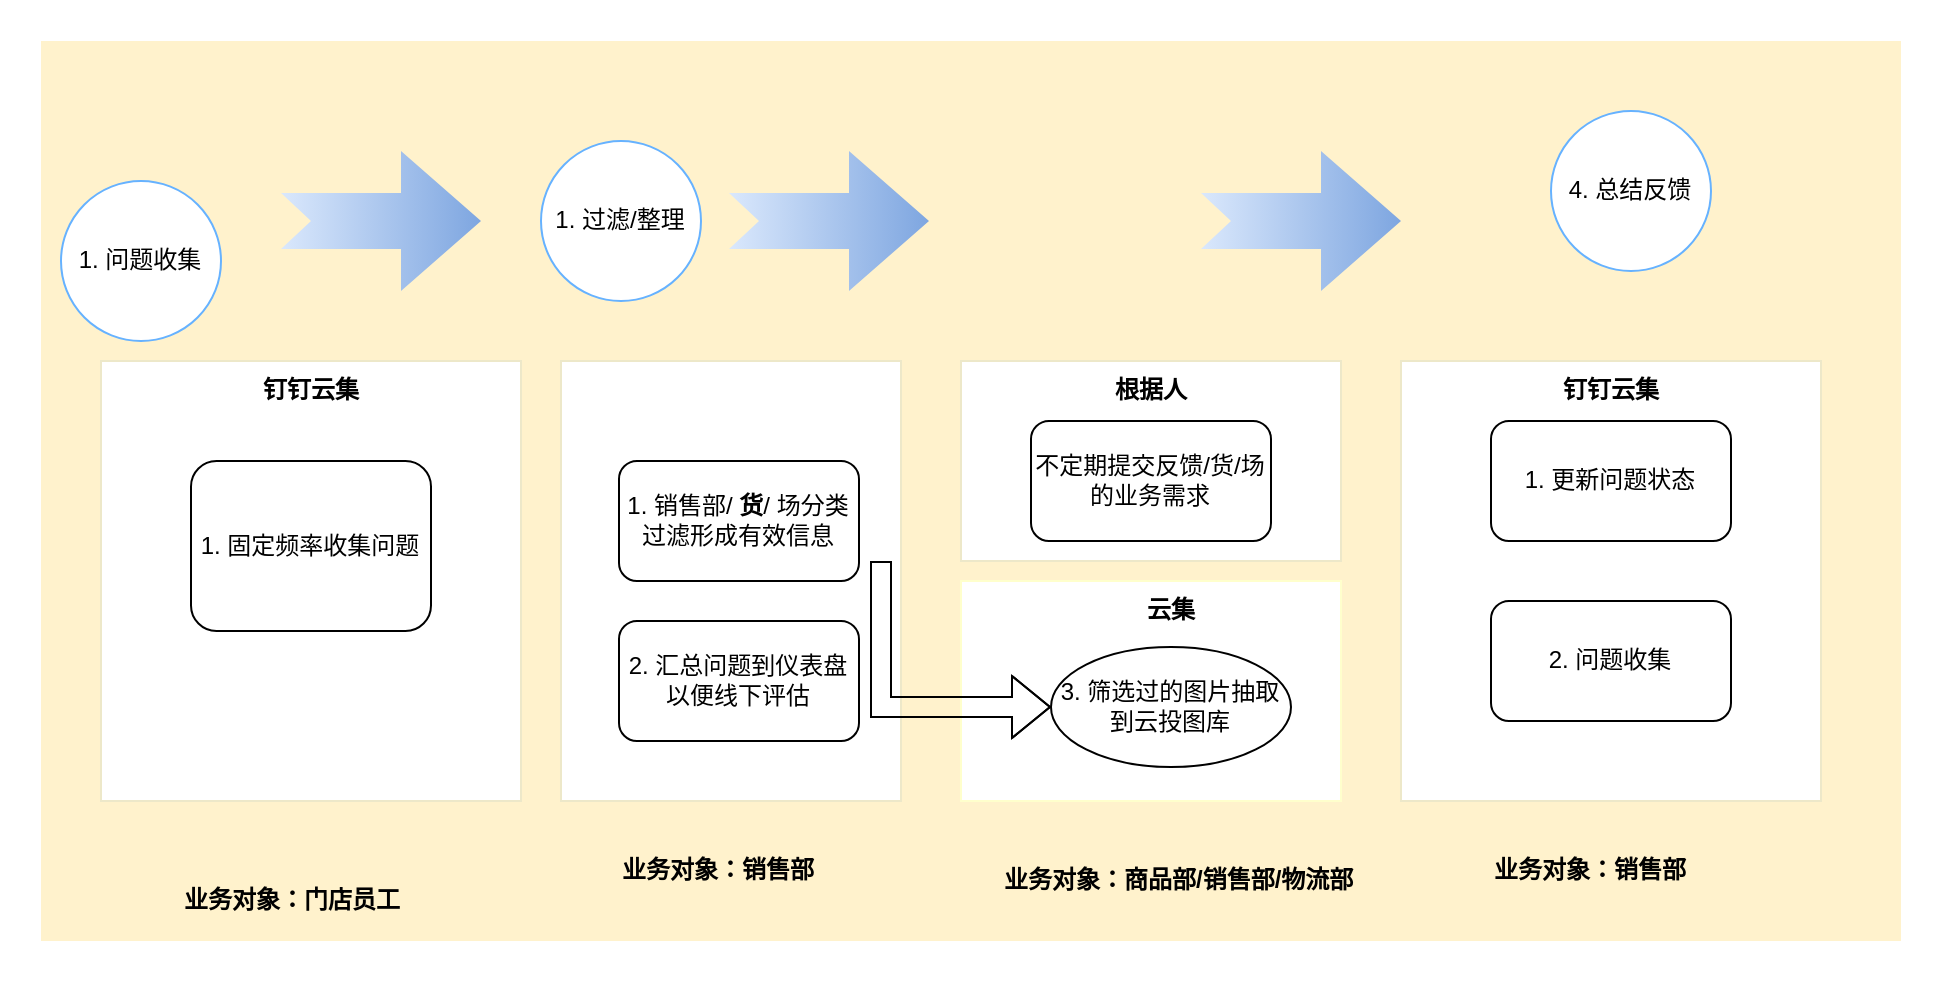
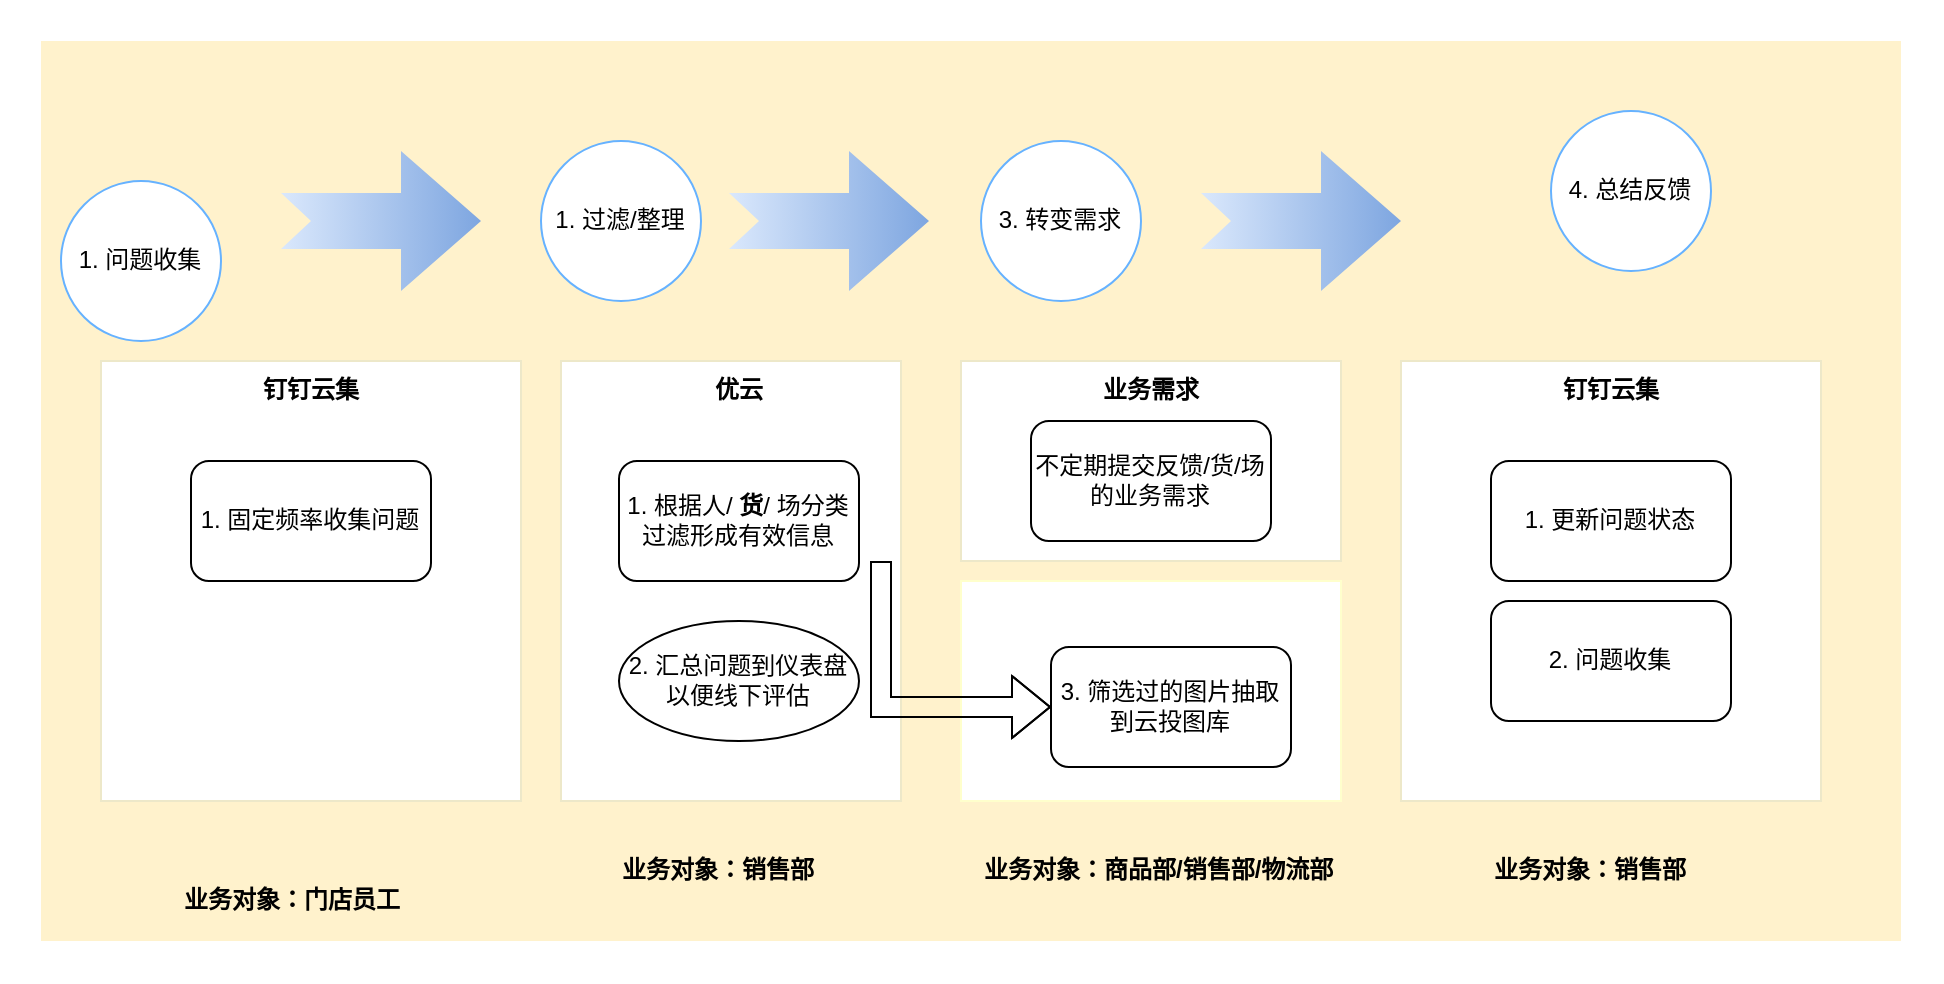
node "3. 转变需求": added
node "优云": added
node "根据人": label "根据人" -> "业务需求"
node "1. 更新问题状态": moved (1611, 481) -> (1611, 521)
node "1. 销售部/ 货/ 场分类过滤形成有效信息": label "1. 销售部/ 货/ 场分类过滤形成有效信息" -> "1. 根据人/ 货/ 场分类过滤形成有效信息"
node "1. 固定频率收集问题": size 240x170 -> 240x120
node "云集": removed
node "2. 汇总问题到仪表盘以便线下评估": shape rounded rectangle -> ellipse
node "3. 筛选过的图片抽取到云投图库": shape ellipse -> rounded rectangle
node "业务对象：商品部/销售部/物流部": moved (1201, 881) -> (1181, 871)
